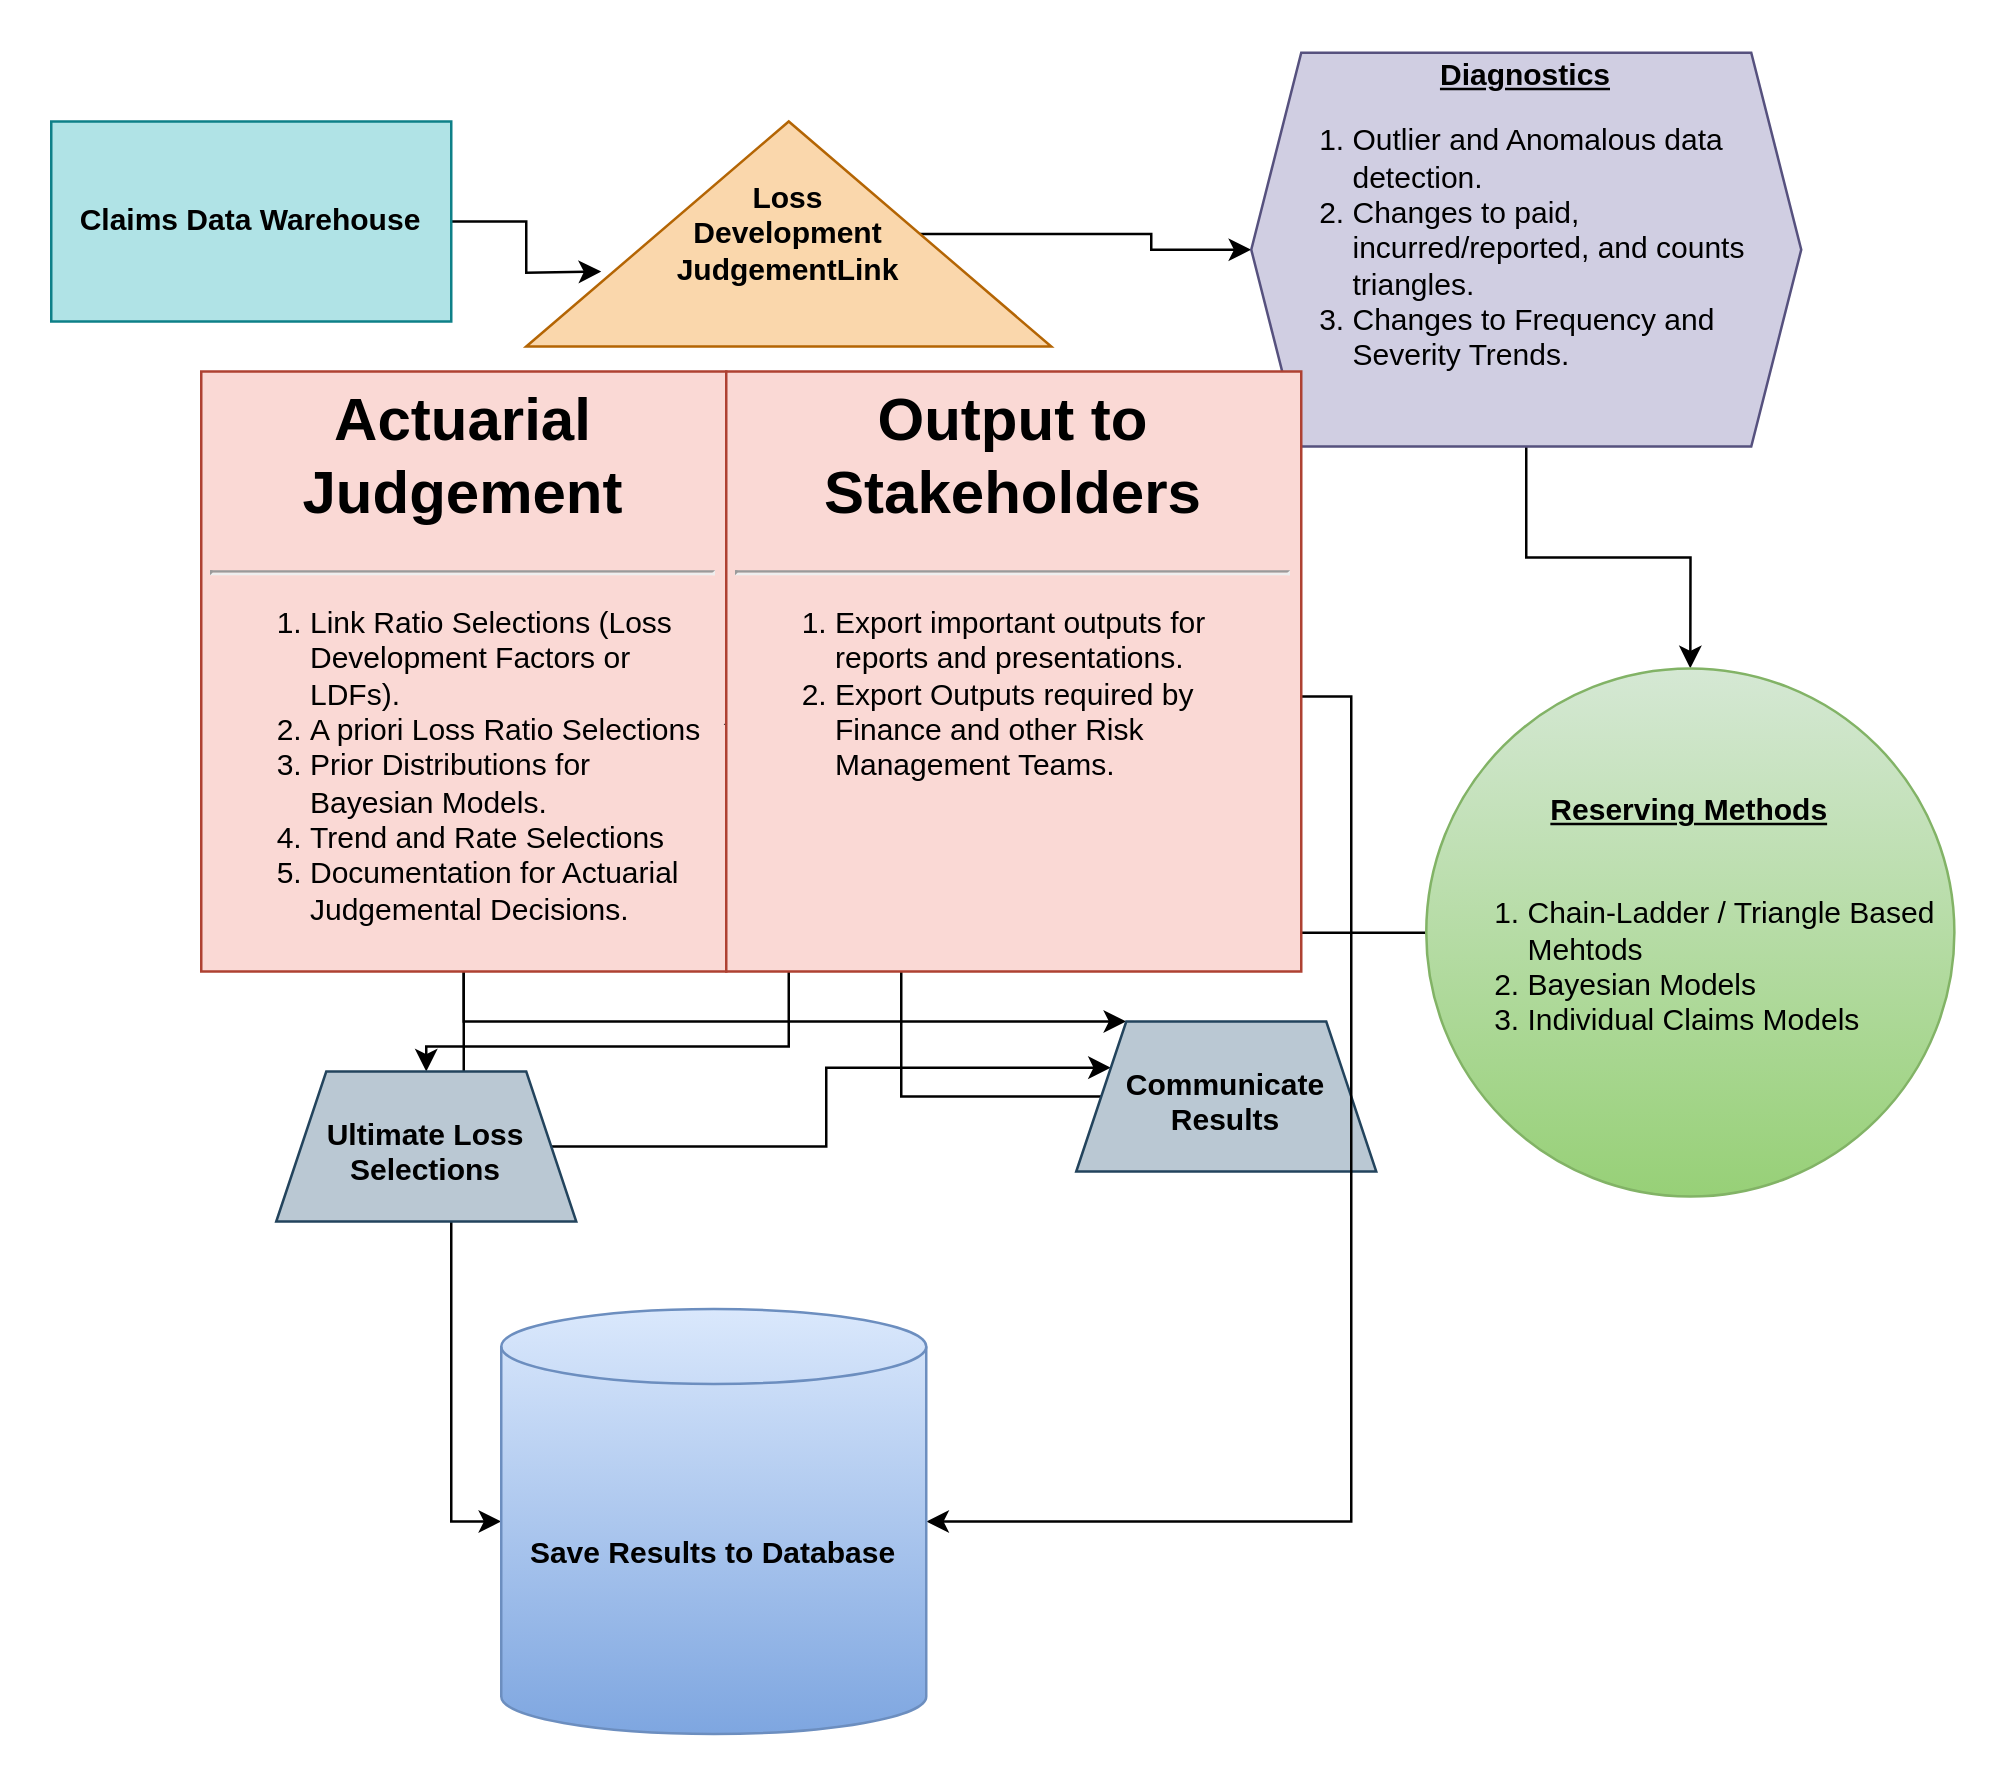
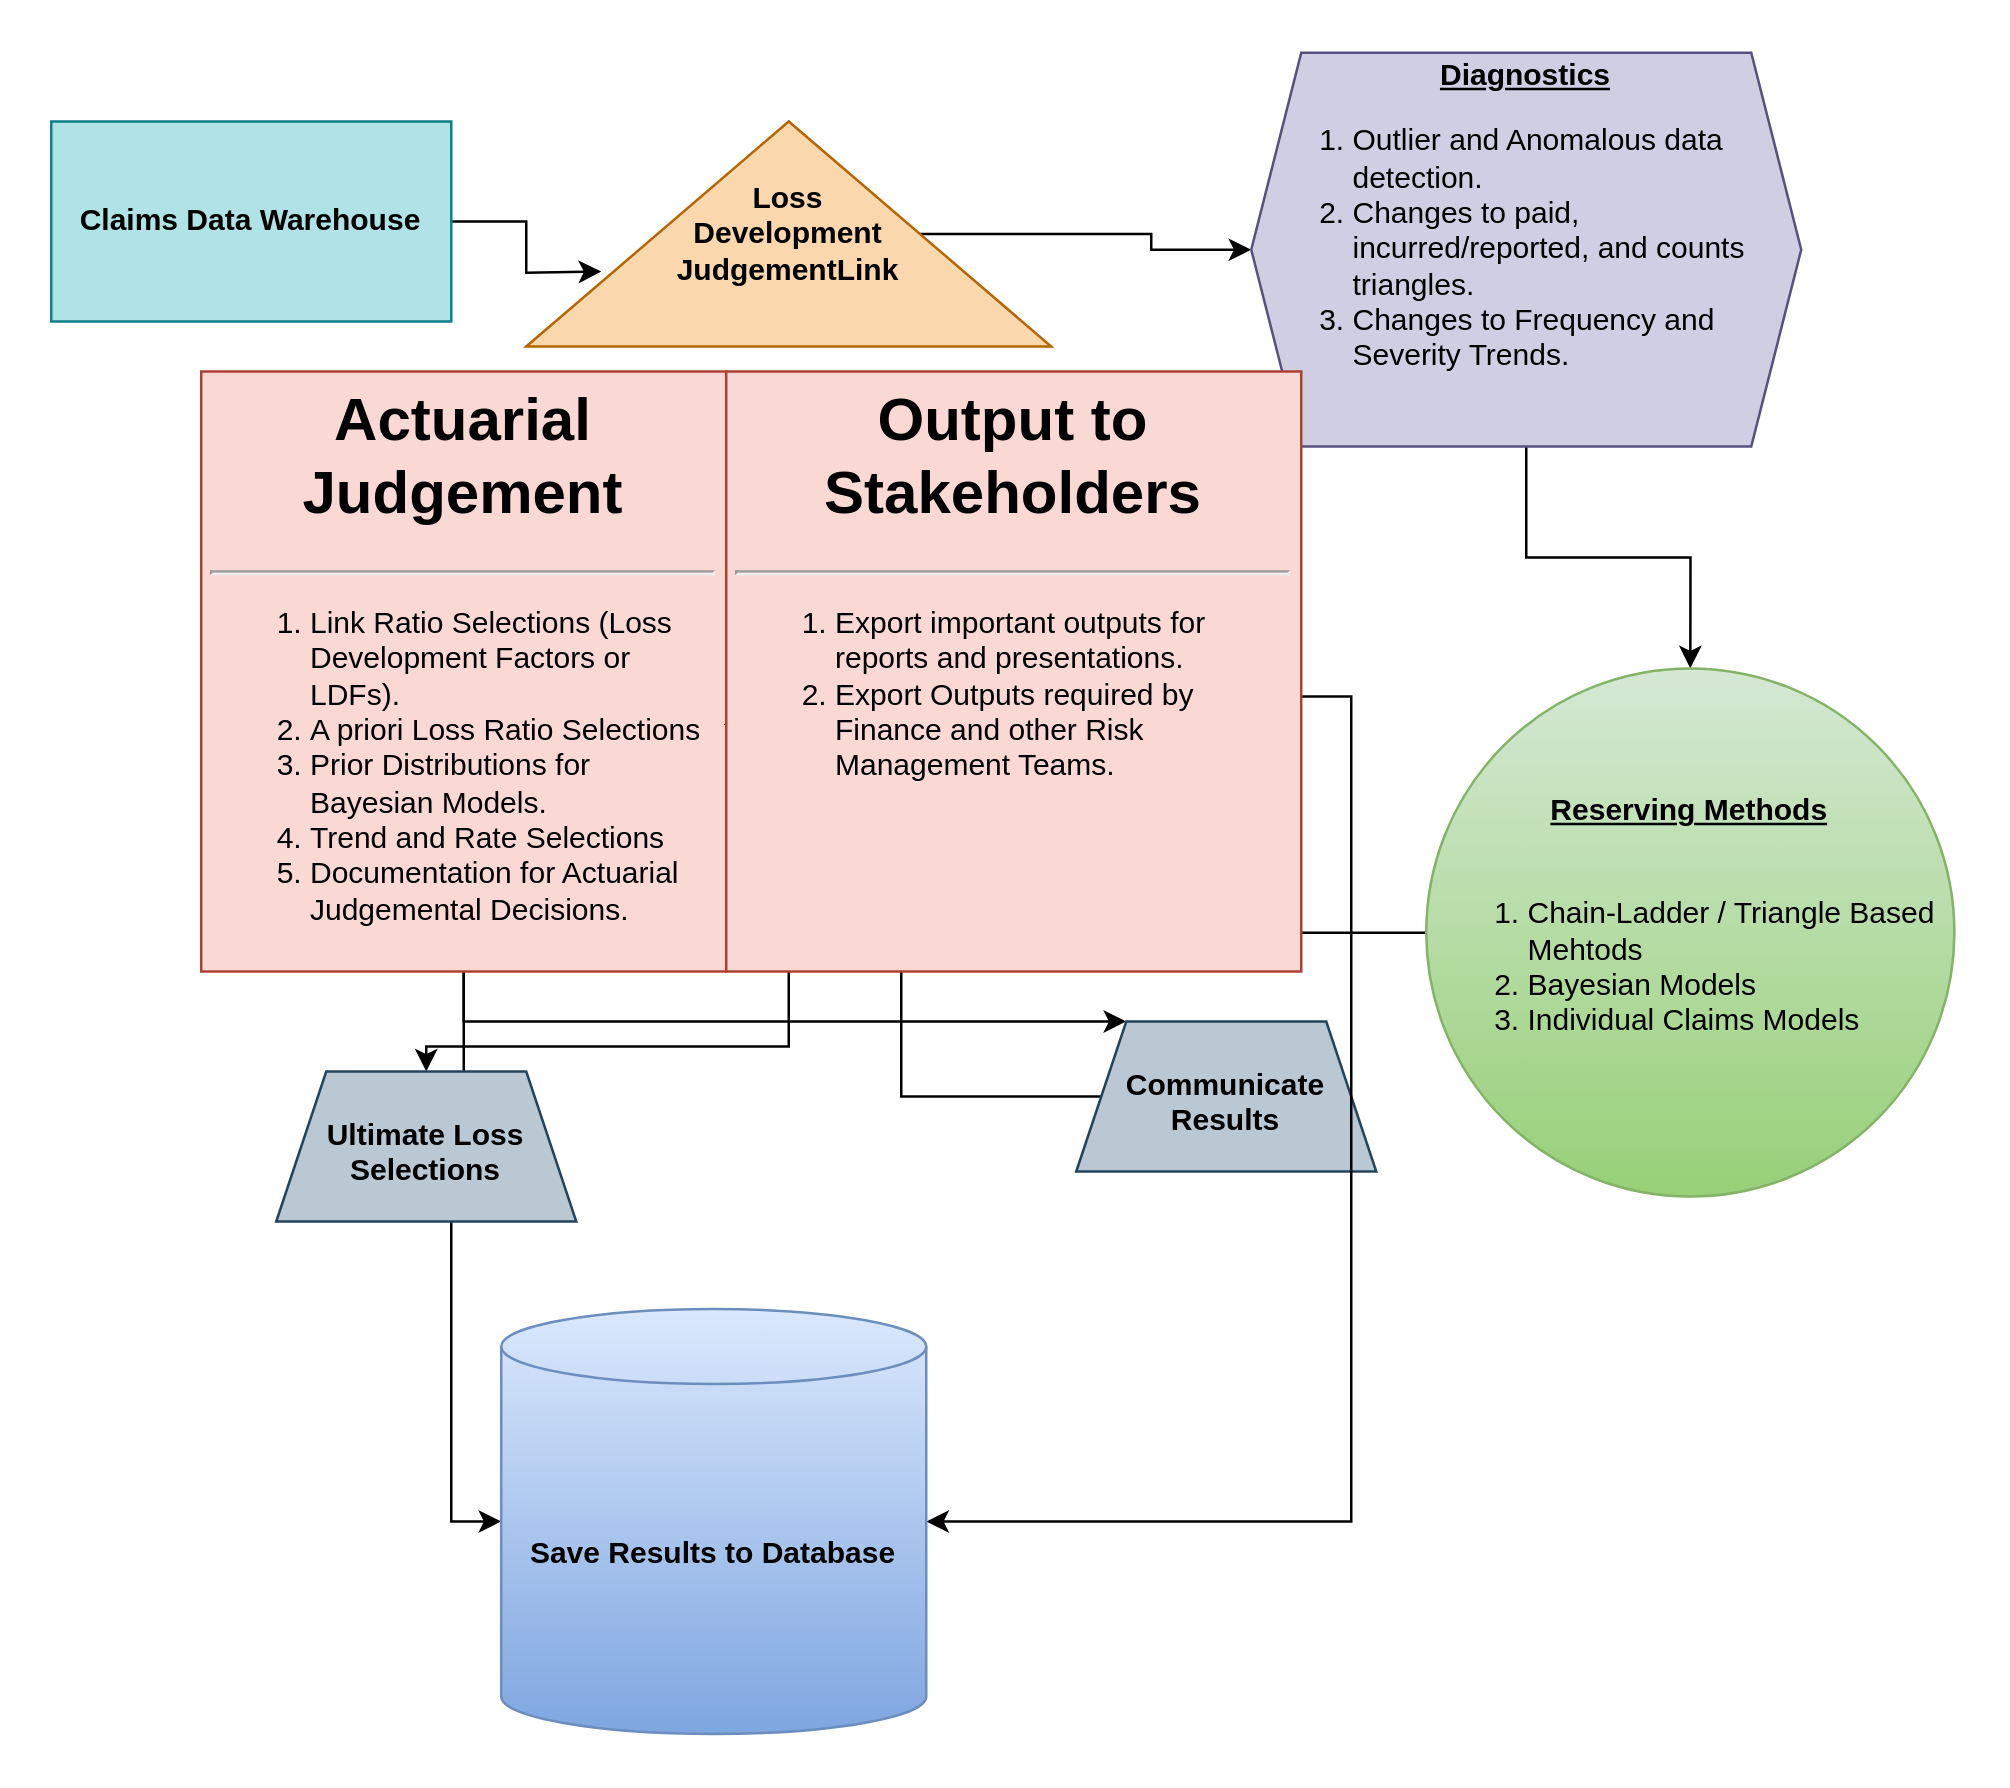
edge "Ultimate Loss Selections" -> "Communicate Results": removed
